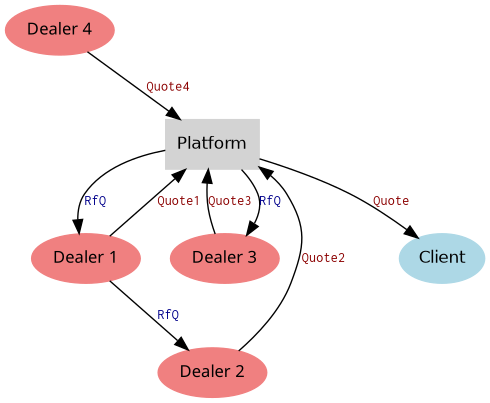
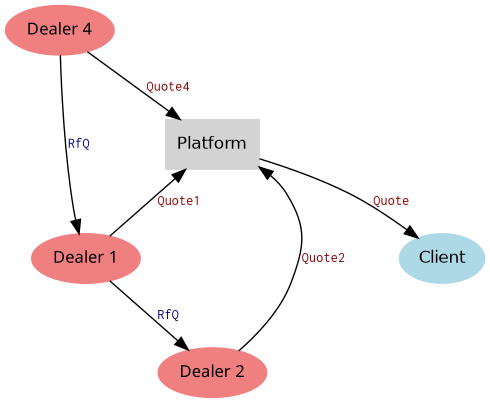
edge "Platform" -> "Dealer 1": now "Dealer 4" -> "Dealer 1"
node "Dealer 3": removed
